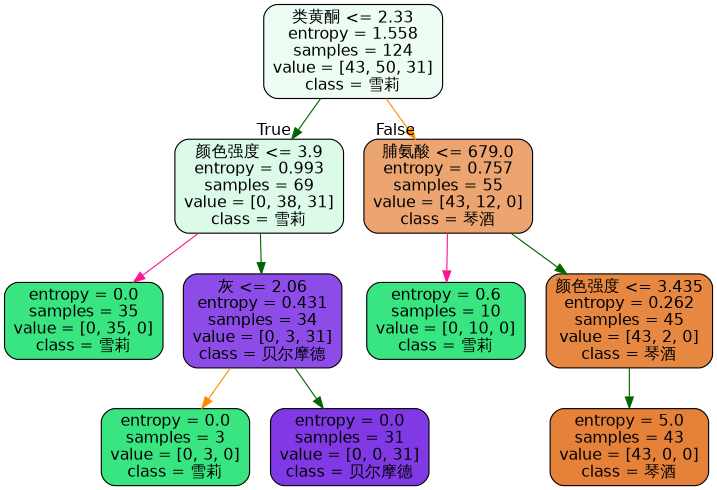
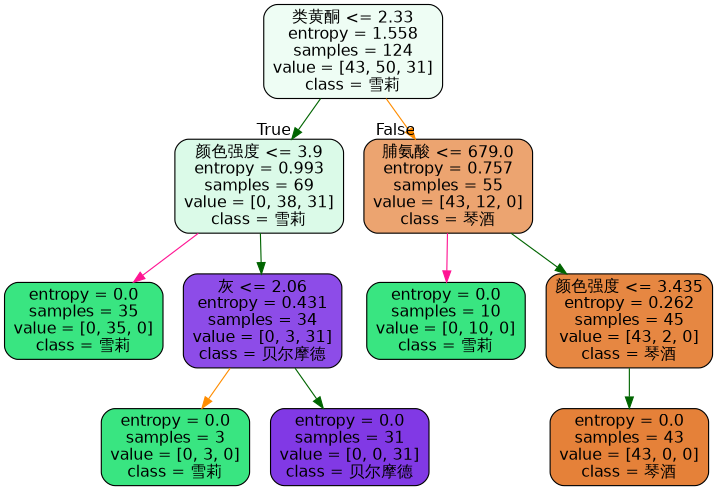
node "entropy = 0.6 samples = 10 value = [0, 10, 0] class = 雪莉": label "entropy = 0.6 samples = 10 value = [0, 10, 0] class = 雪莉" -> "entropy = 0.0 samples = 10 value = [0, 10, 0] class = 雪莉"
node "entropy = 5.0 samples = 43 value = [43, 0, 0] class = 琴酒": label "entropy = 5.0 samples = 43 value = [43, 0, 0] class = 琴酒" -> "entropy = 0.0 samples = 43 value = [43, 0, 0] class = 琴酒"
